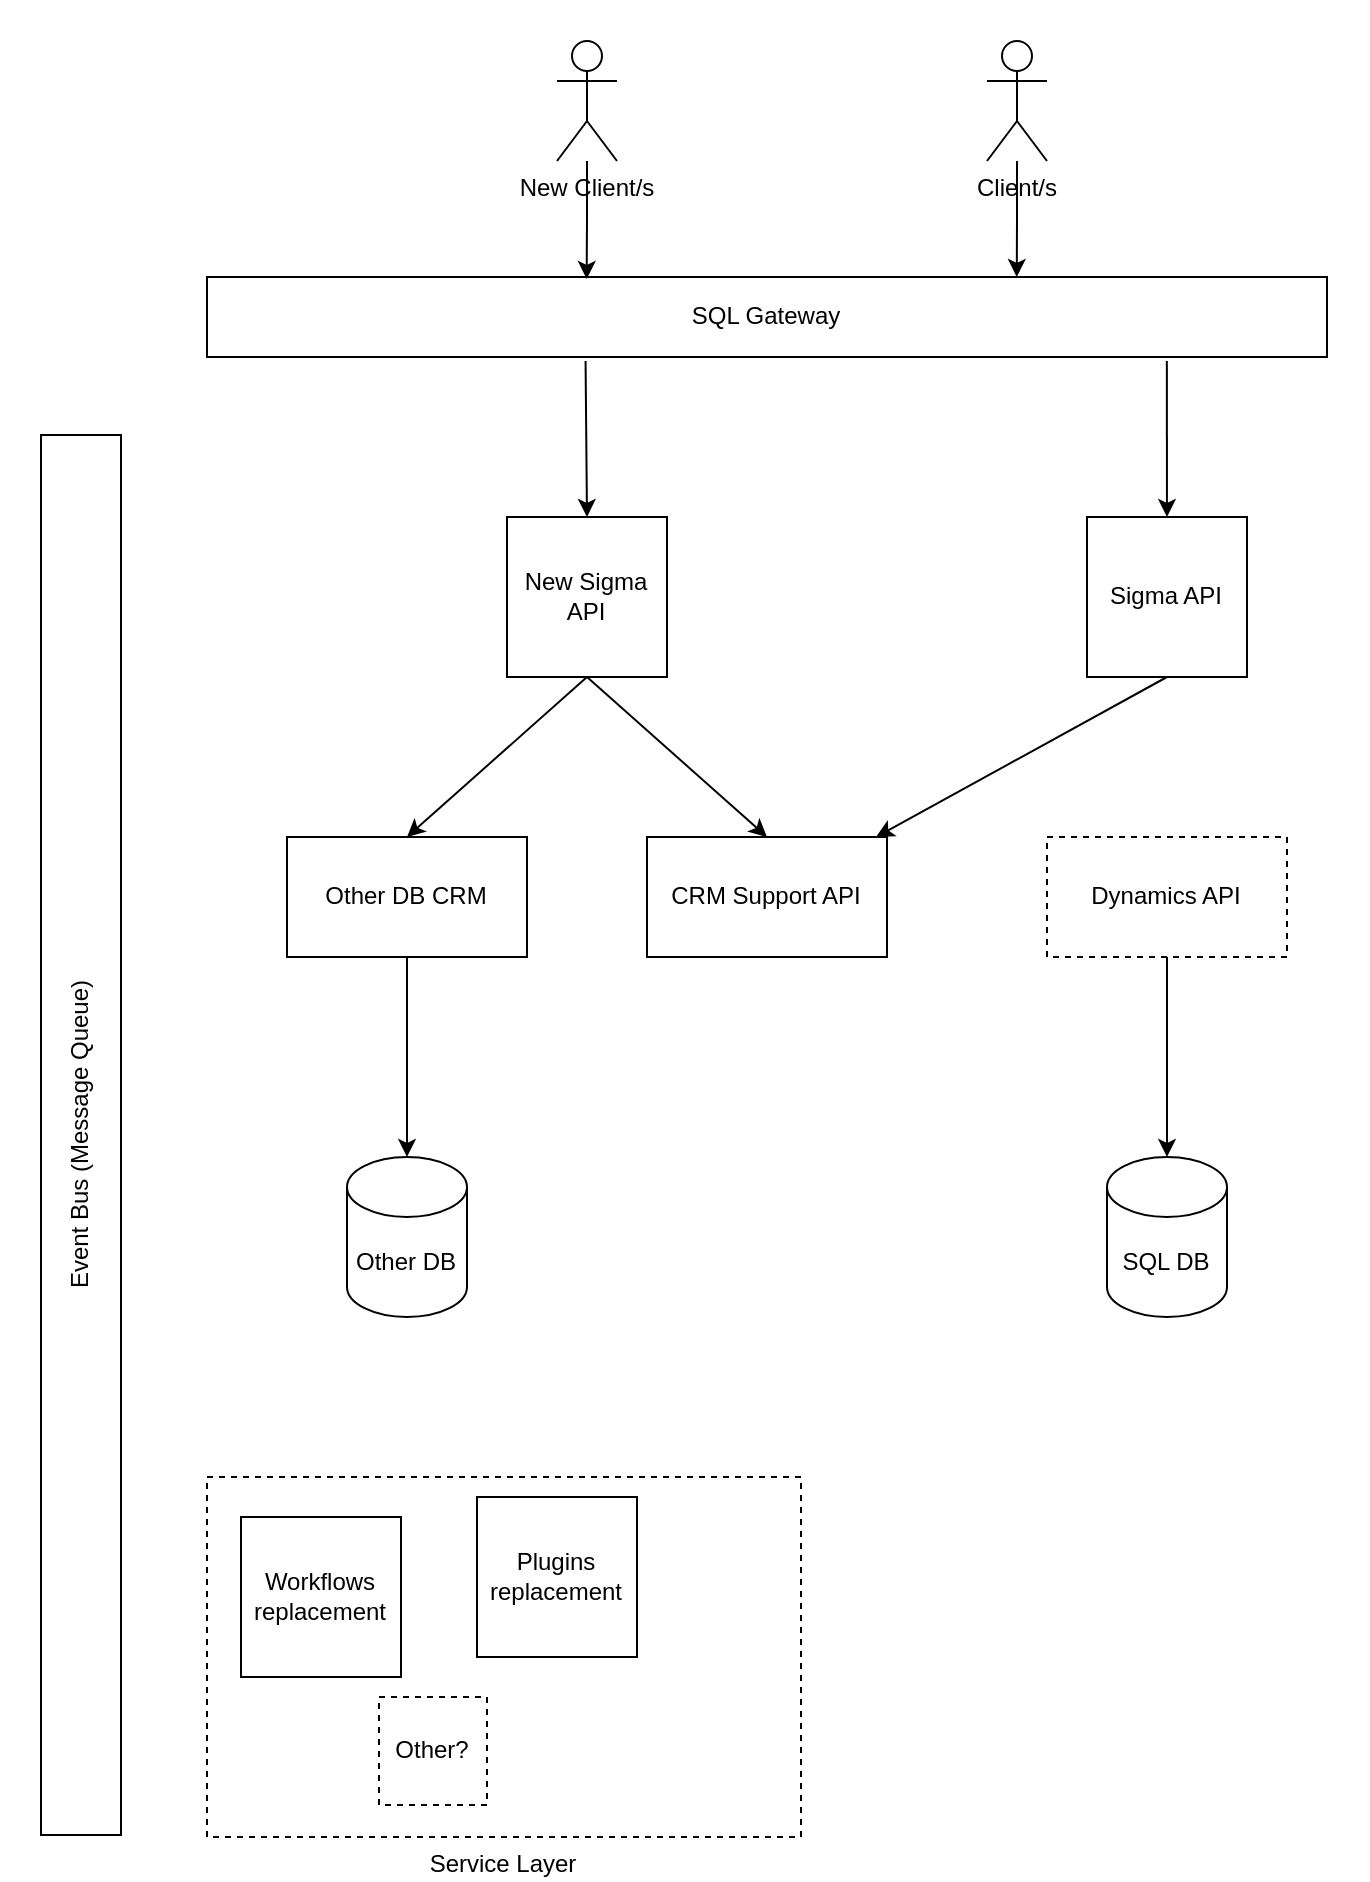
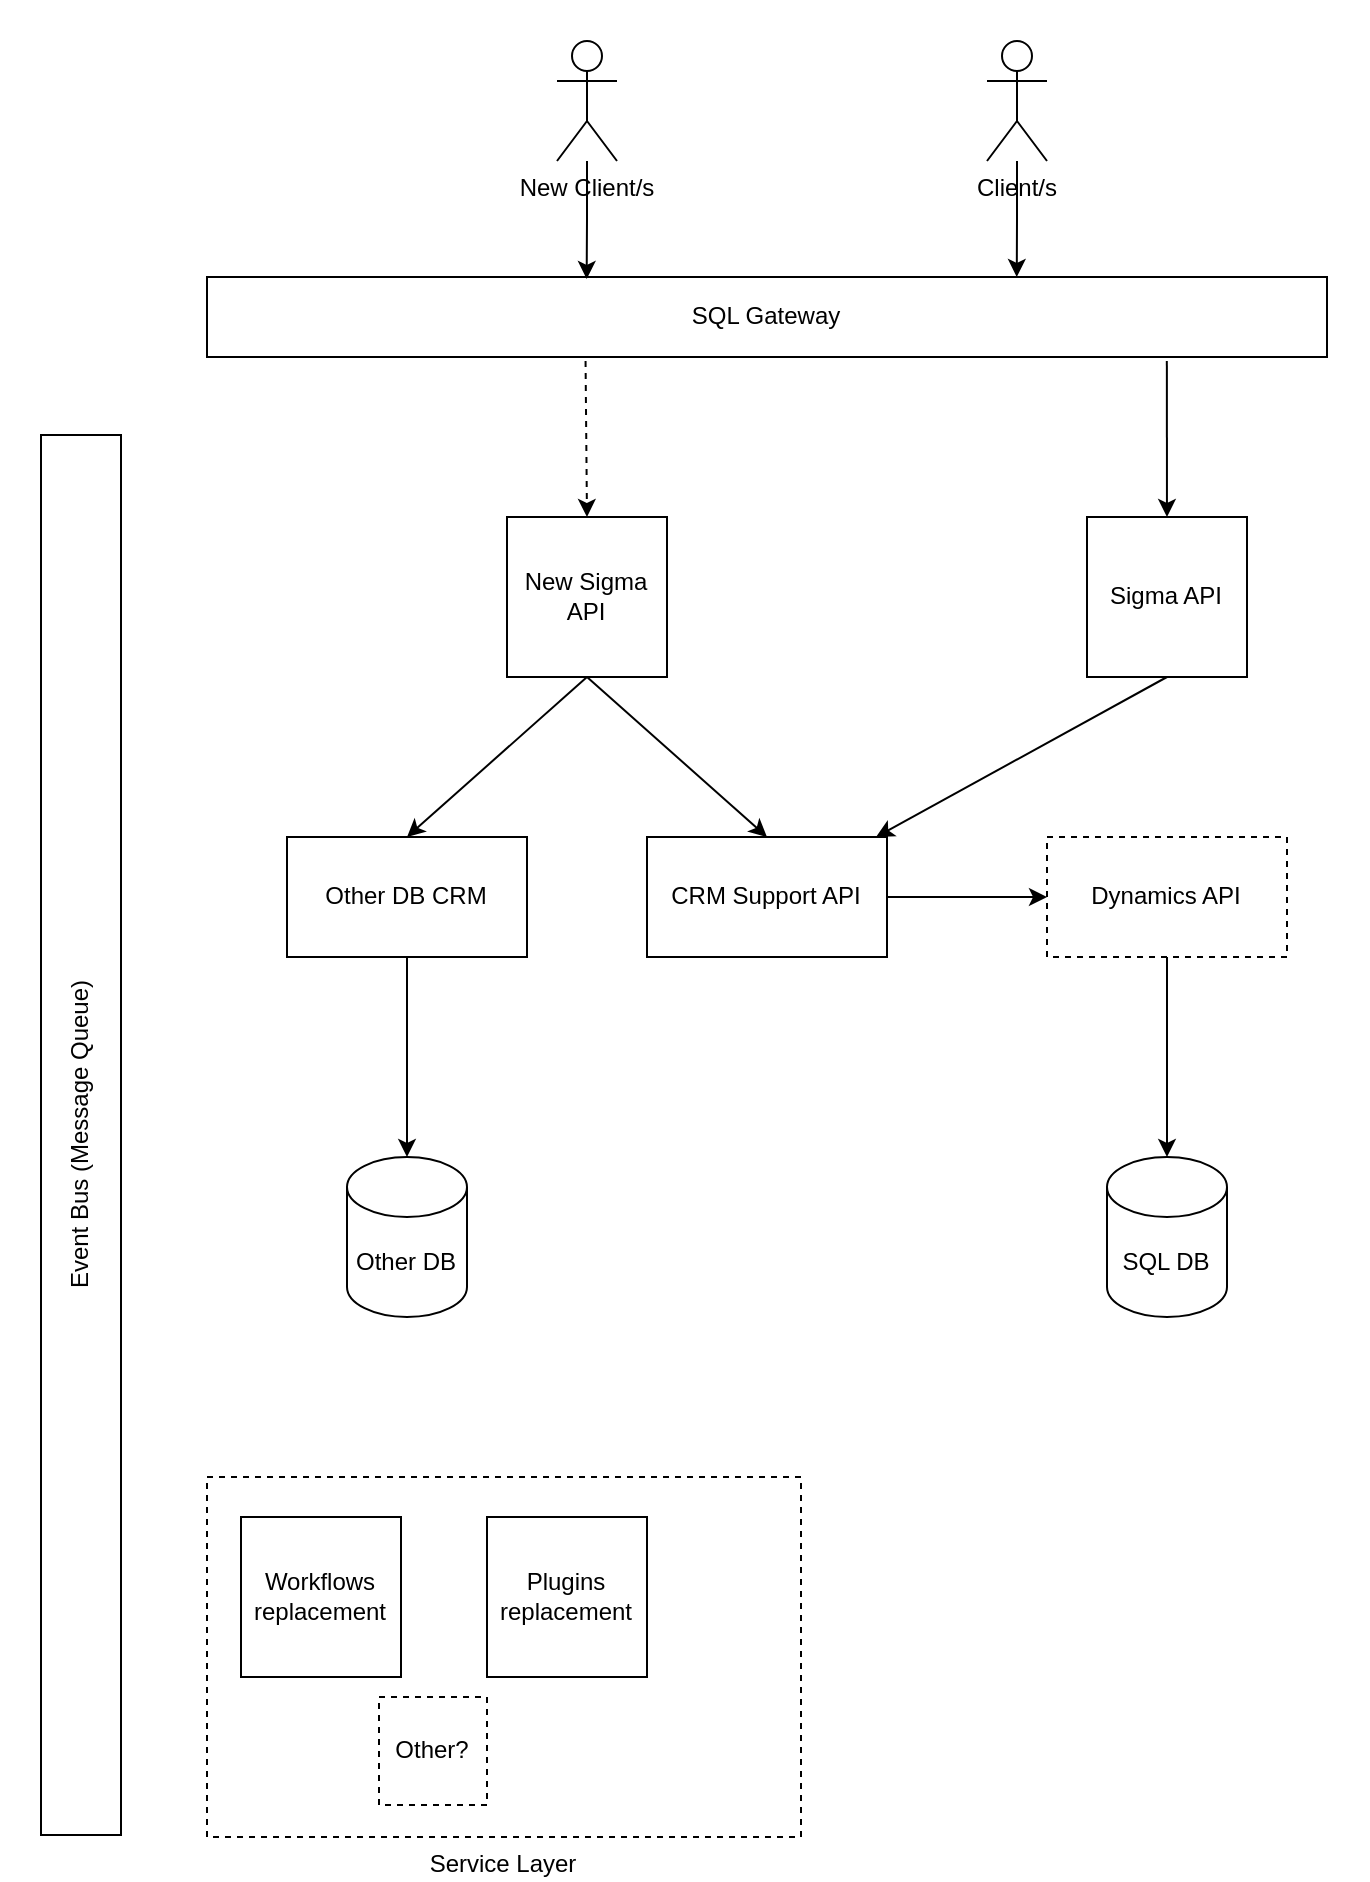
edge "SQL Gateway" -> "New Sigma API": style solid -> dashed
edge "CRM Support API" -> "Dynamics API": added
node "Plugins replacement": moved (557, 1577) -> (567, 1597)
